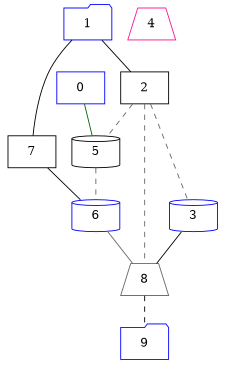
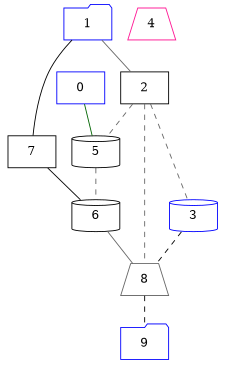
edge "1" -- "2": color black -> gray40
node "6": color blue -> black
edge "3" -- "8": style solid -> dashed
